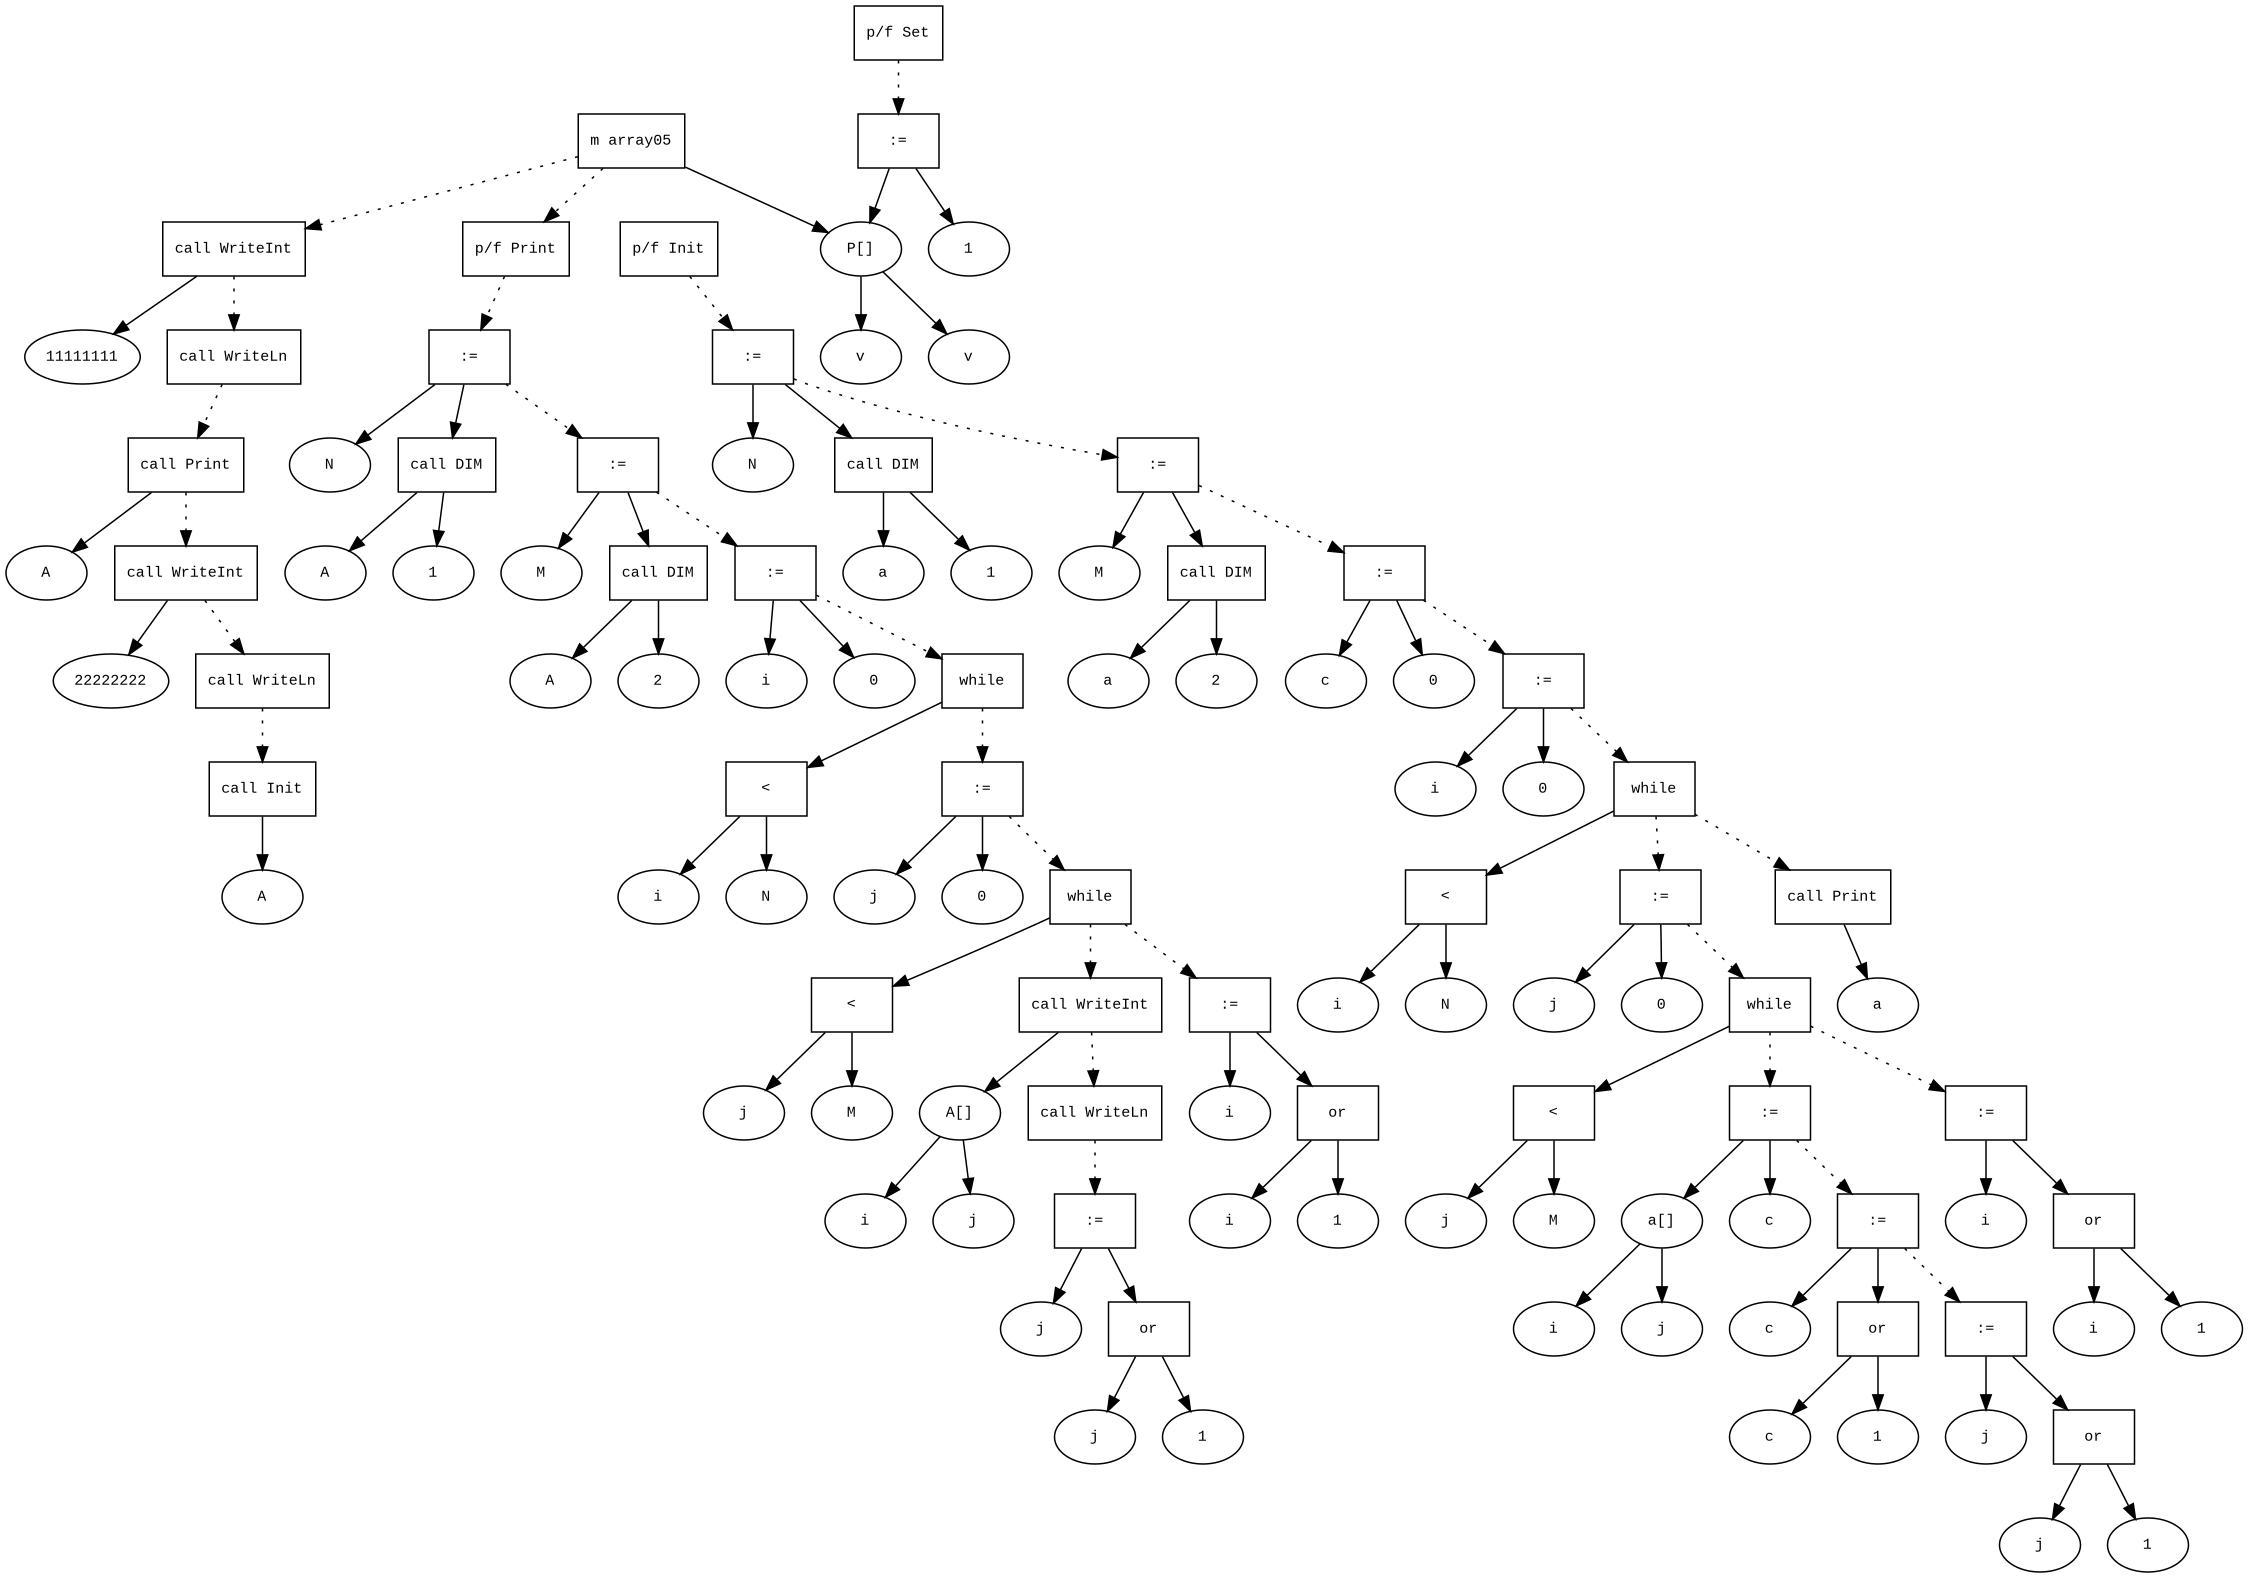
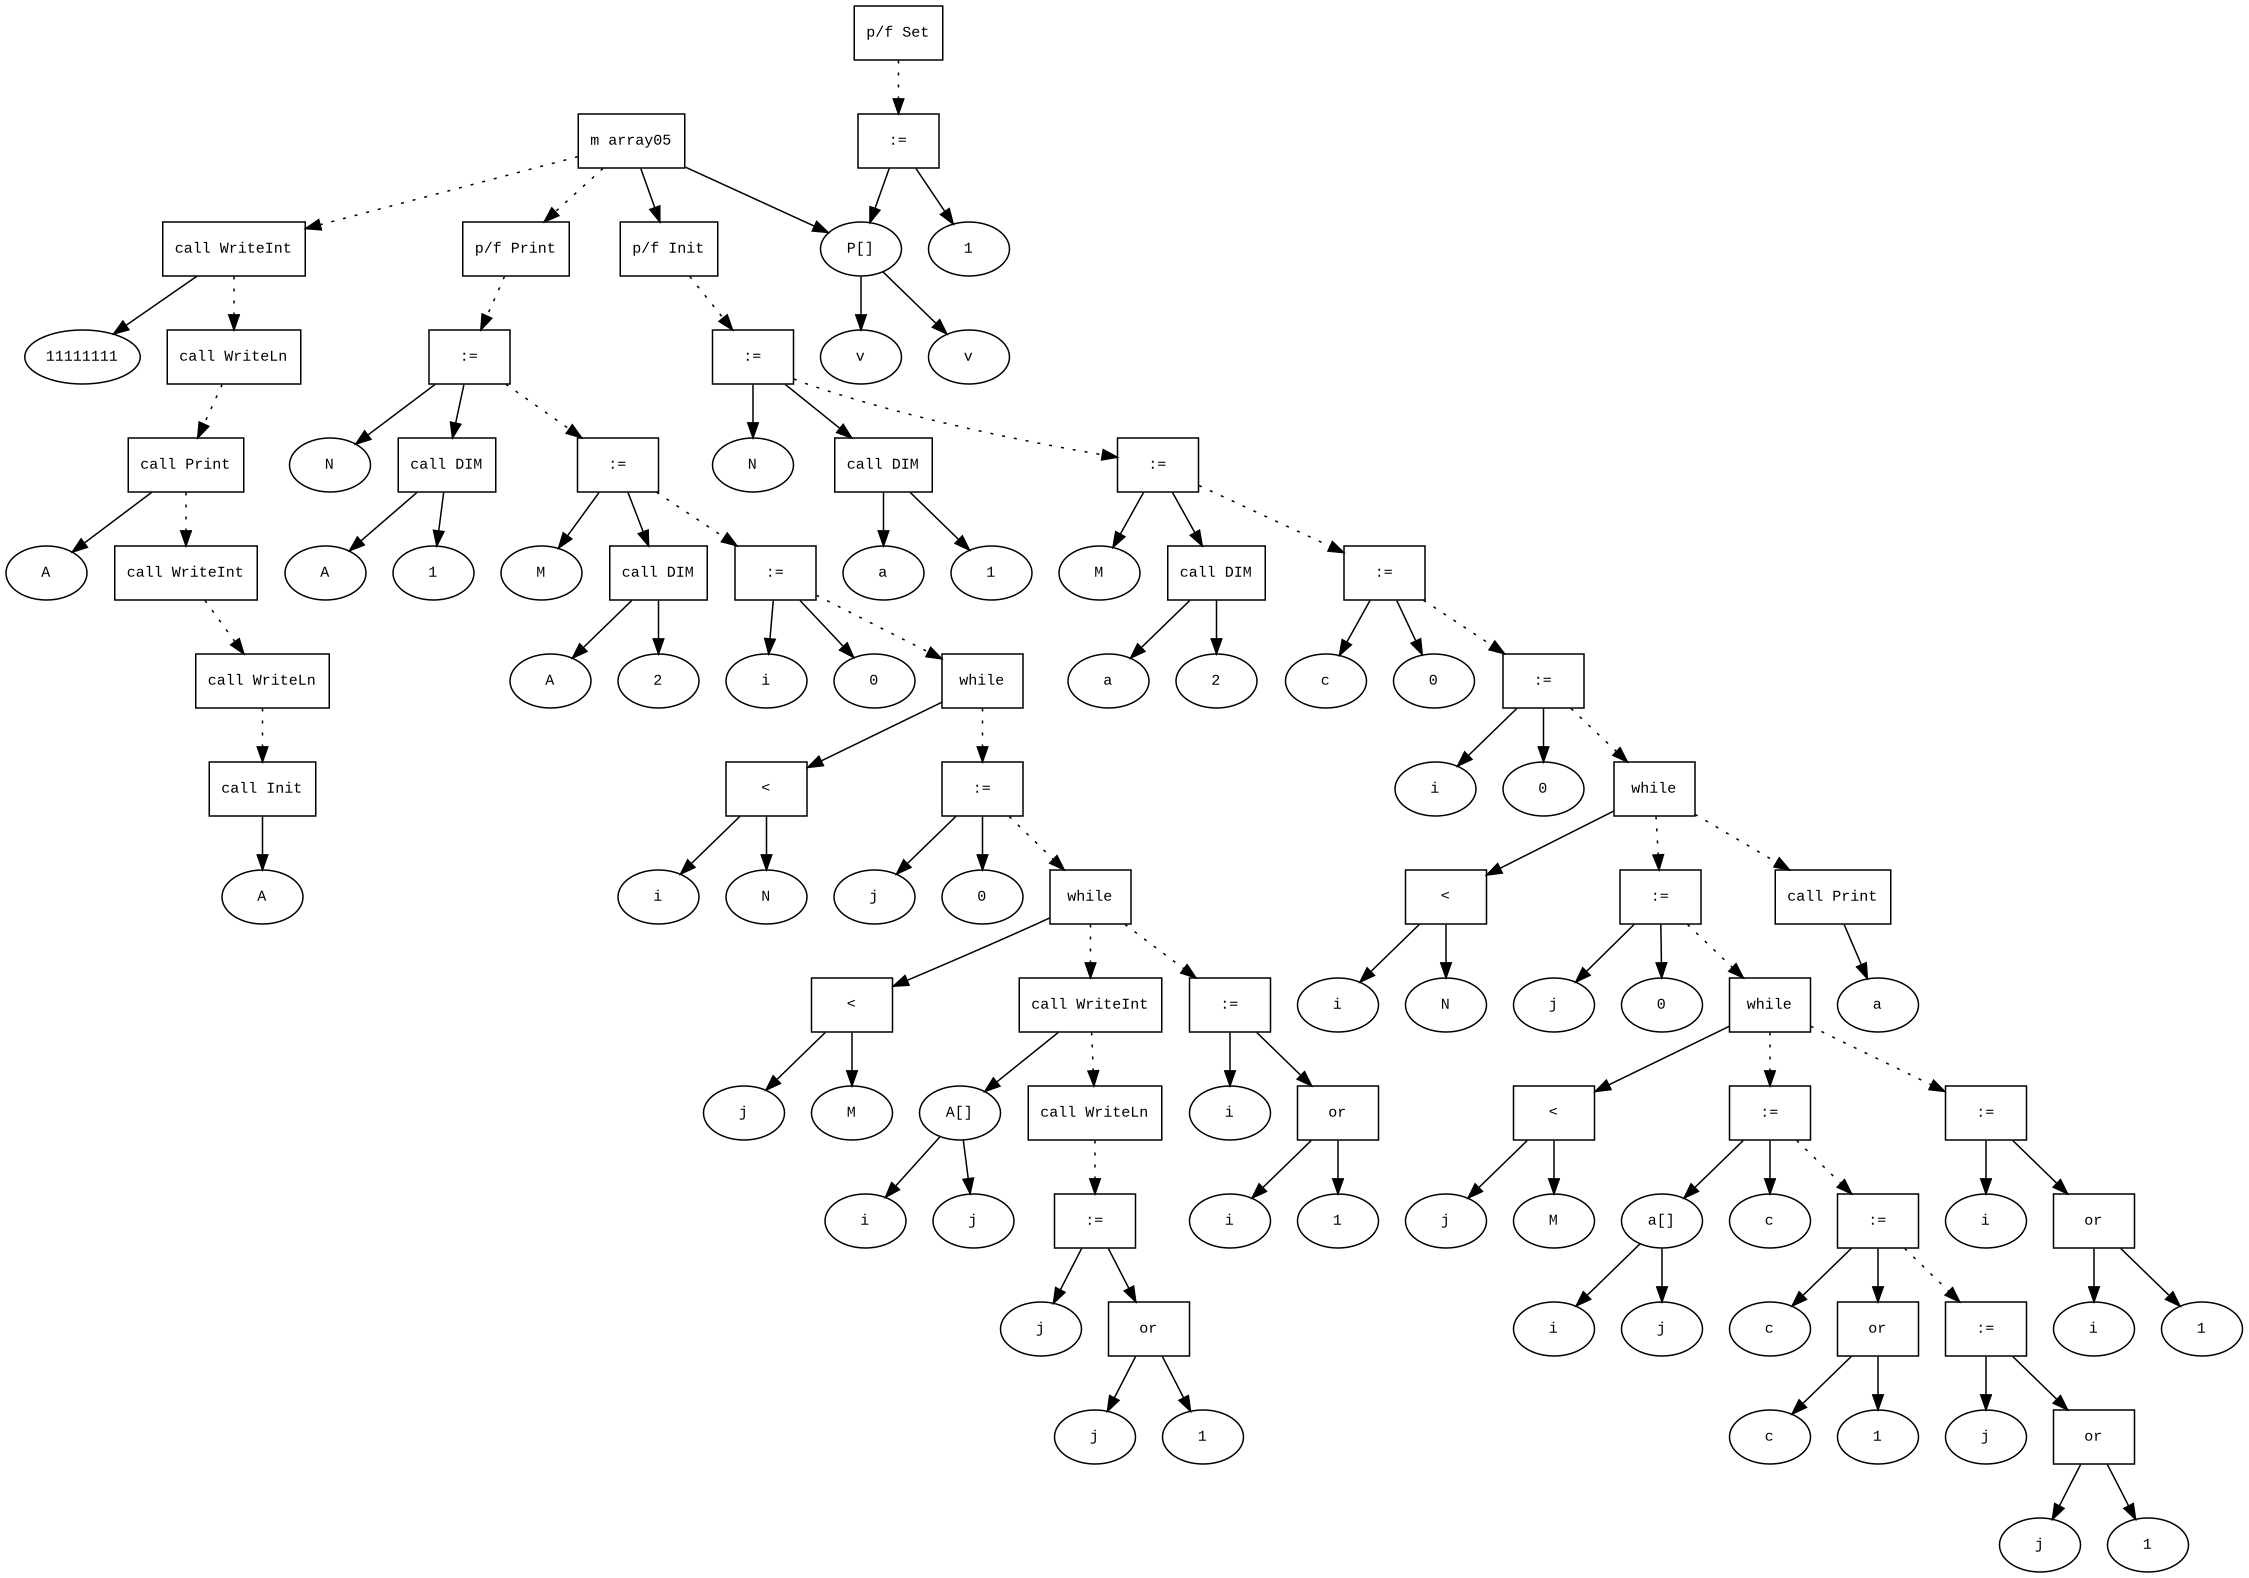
edge "m array05" -> "p/f Init": added
node "22222222": removed
